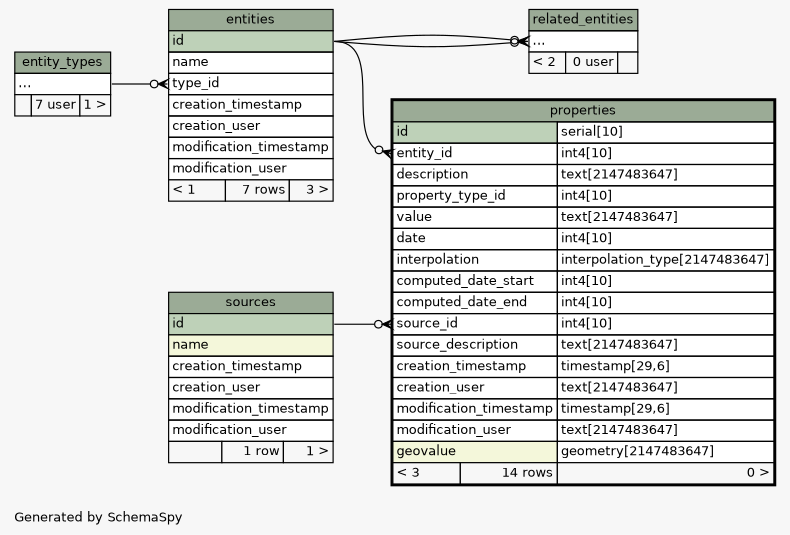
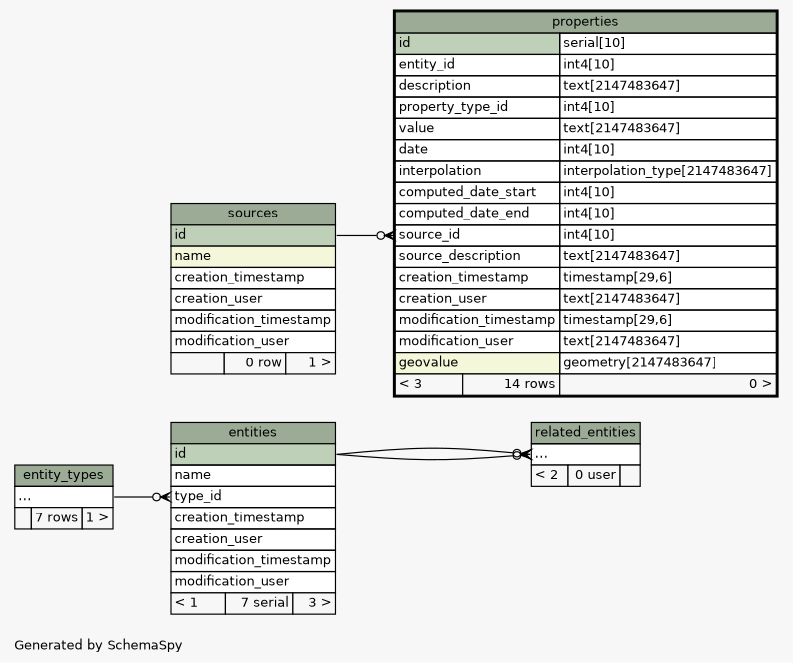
edge "entities" -> "properties": removed
node "entity_types": text "7 user" -> "7 rows"
node "entities": text "7 rows" -> "7 serial"
node "sources": text "1 row" -> "0 row"
